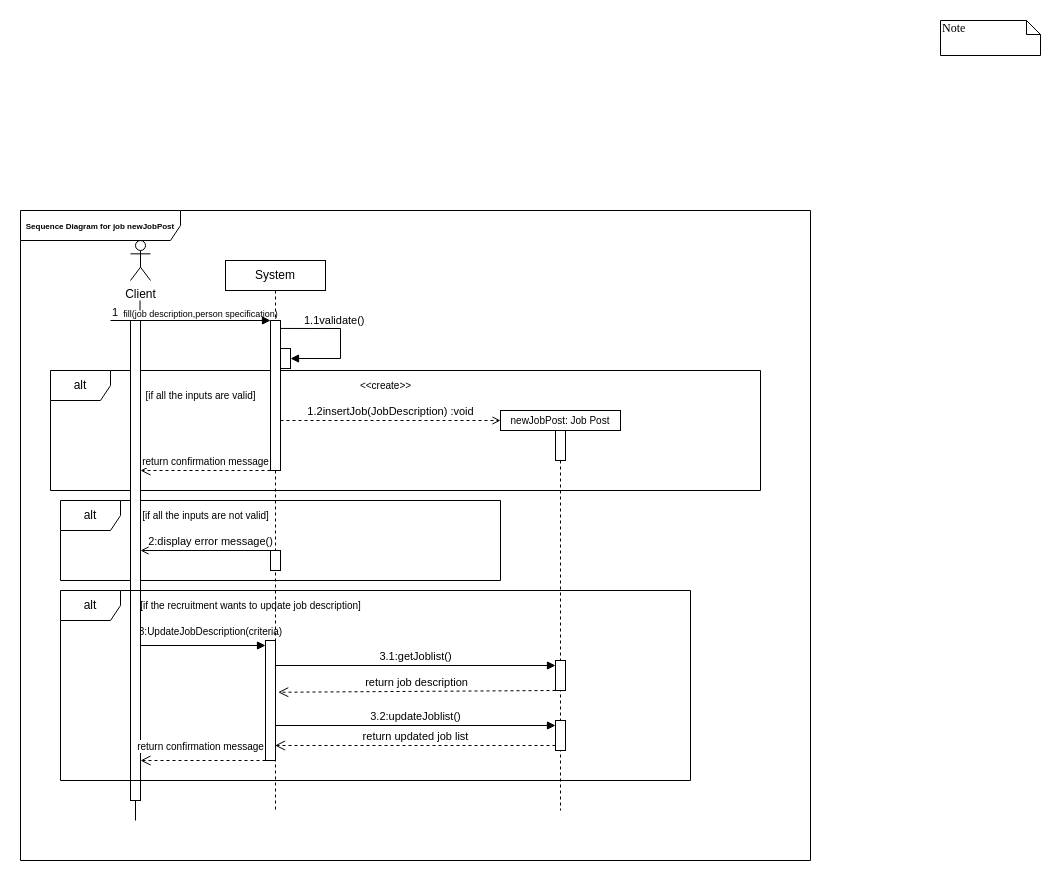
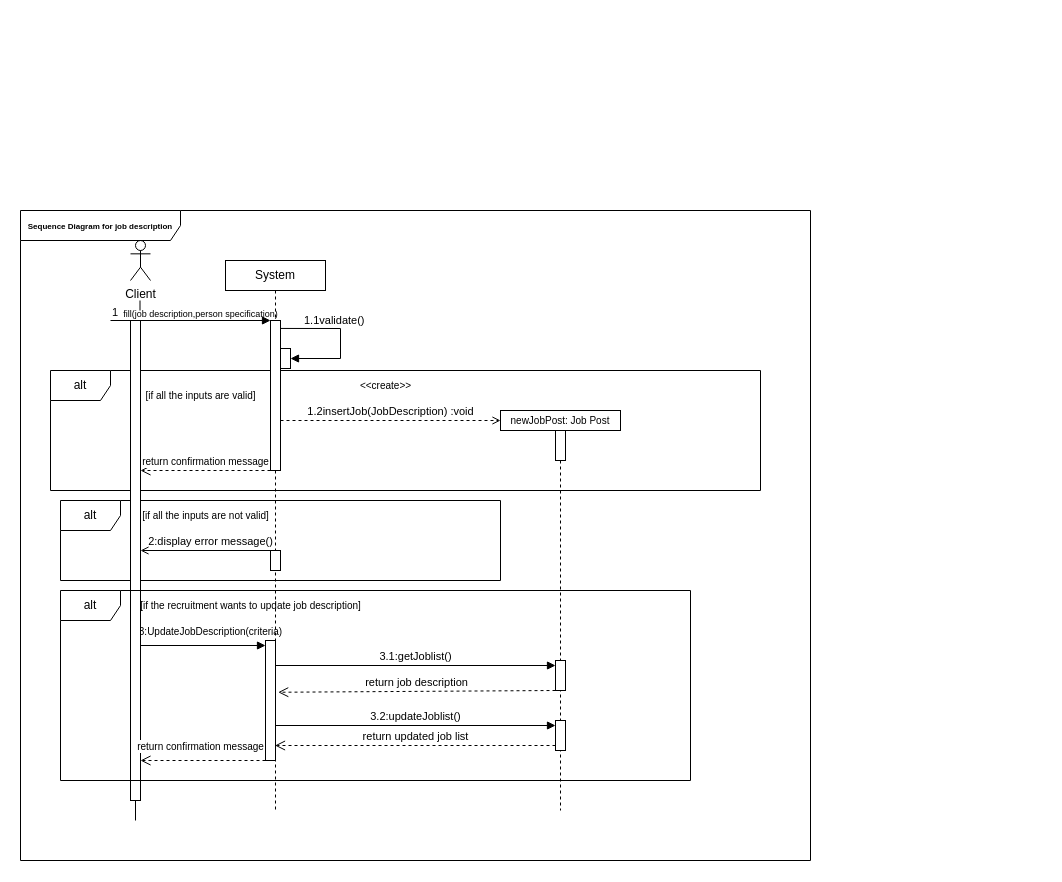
node "Note": removed
node "Sequence Diagram for job newJobPost": label "Sequence Diagram for job newJobPost" -> "Sequence Diagram for job description"
